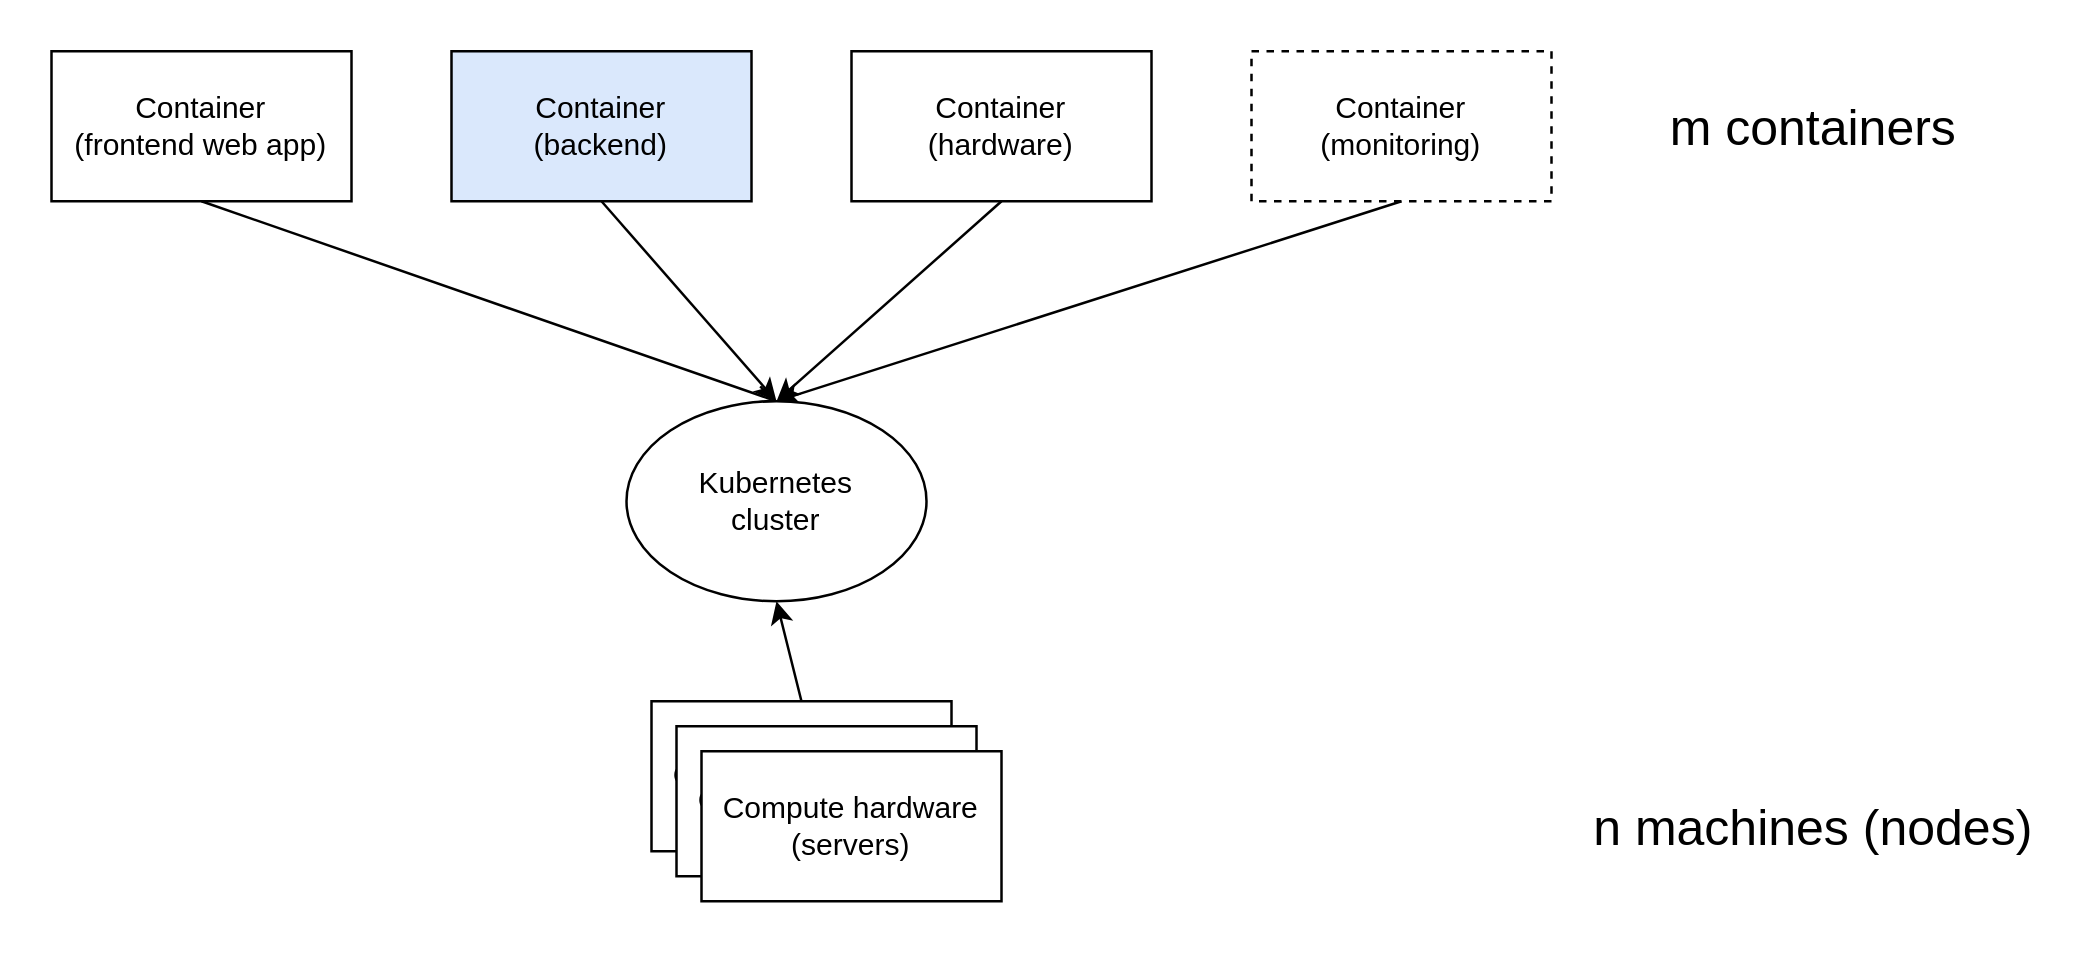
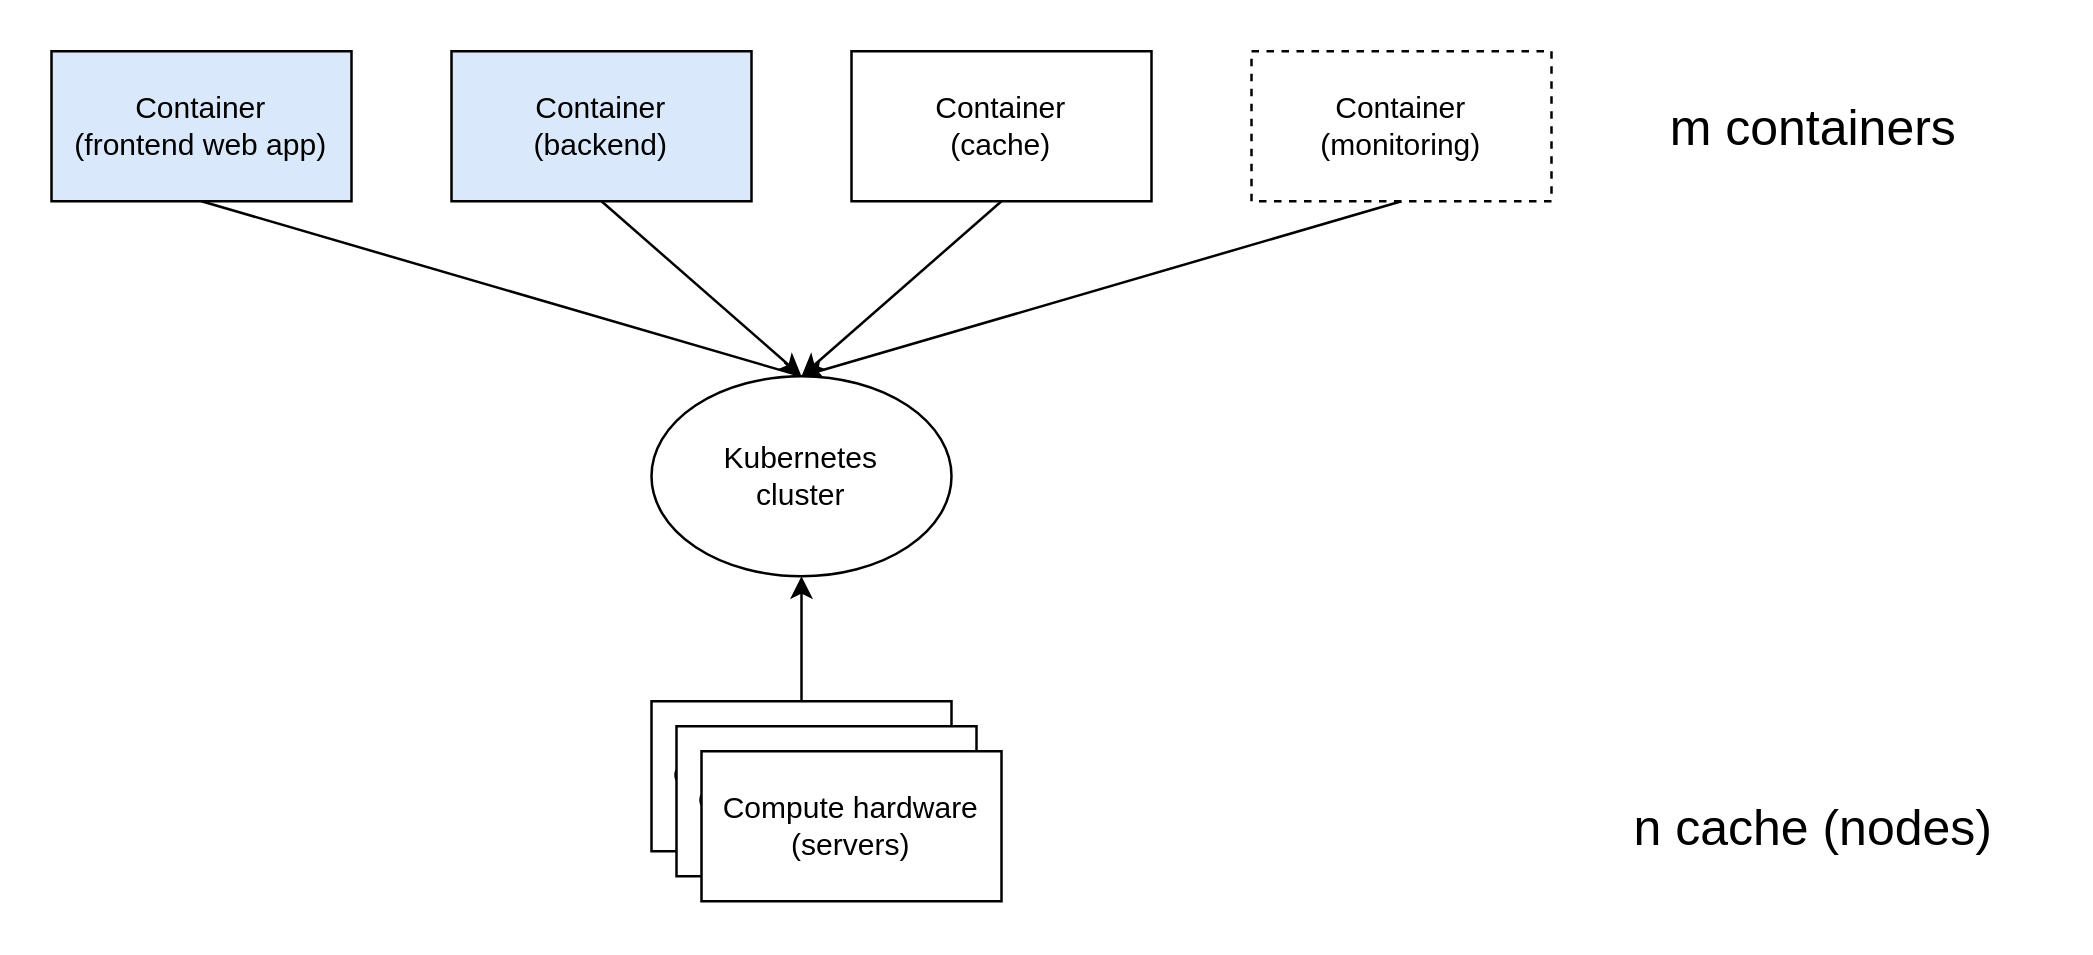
node "Container (frontend web app)": fillcolor #ffffff -> #dae8fc
node "Container (hardware)": label "Container (hardware)" -> "Container (cache)"
node "Kubernetes cluster": moved (776, 501) -> (801, 476)
node "n machines (nodes)": label "n machines (nodes)" -> "n cache (nodes)"
